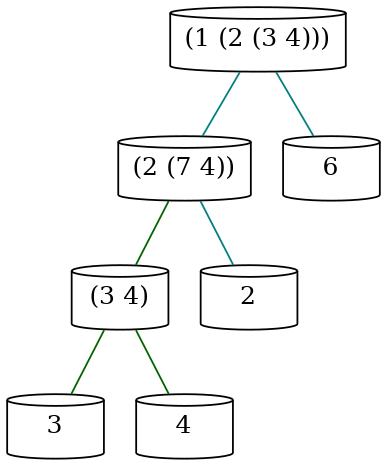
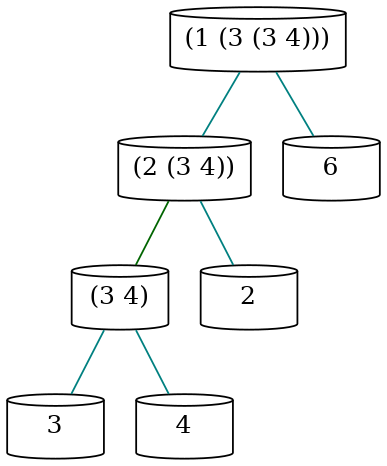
node "(1 (2 (3 4)))": label "(1 (2 (3 4)))" -> "(1 (3 (3 4)))"
node "(2 (7 4))": label "(2 (7 4))" -> "(2 (3 4))"
edge "(3 4)" -- "3": color darkgreen -> teal
edge "(3 4)" -- "4": color darkgreen -> teal
